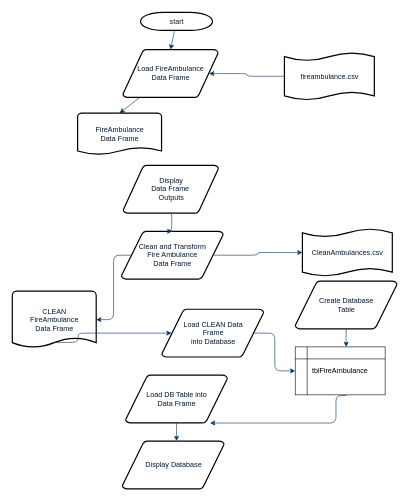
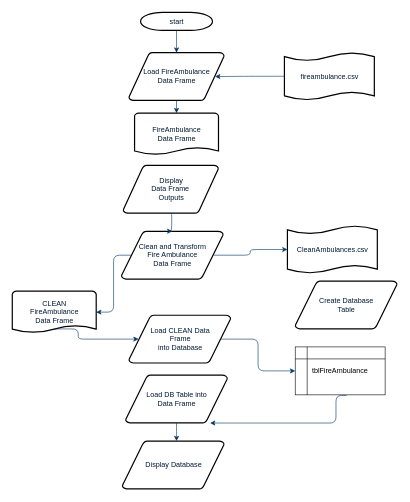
node "Load FireAmbulance Data Frame": moved (171, 74) -> (177, 77)
node "FireAmbulance Data Frame": moved (120, 134) -> (177, 134)
node "CleanAmbulances.csv": moved (348, 253) -> (333, 250)
node "CLEAN FireAmbulance Data Frame": size 84x57 -> 84x42
node "Load CLEAN Data Frame into Database": moved (213, 333) -> (180, 339)
edge "Create Database Table" -> "tblFireAmbulance": removed
